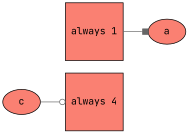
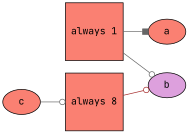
node "b": added
node "always 4": label "always 4" -> "always 8"
